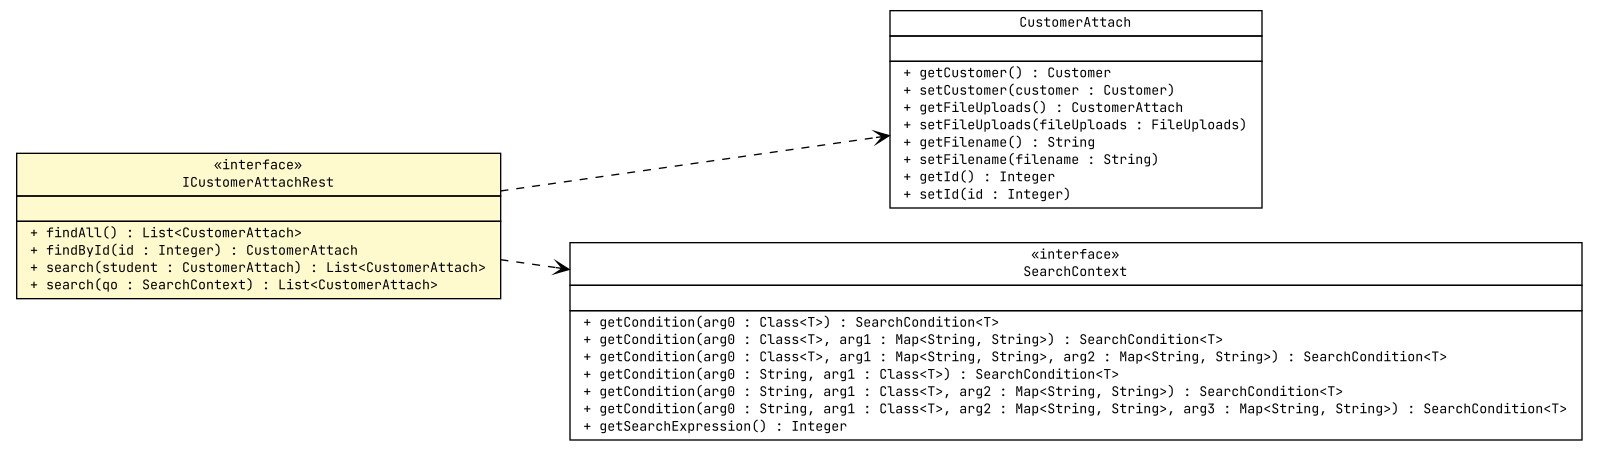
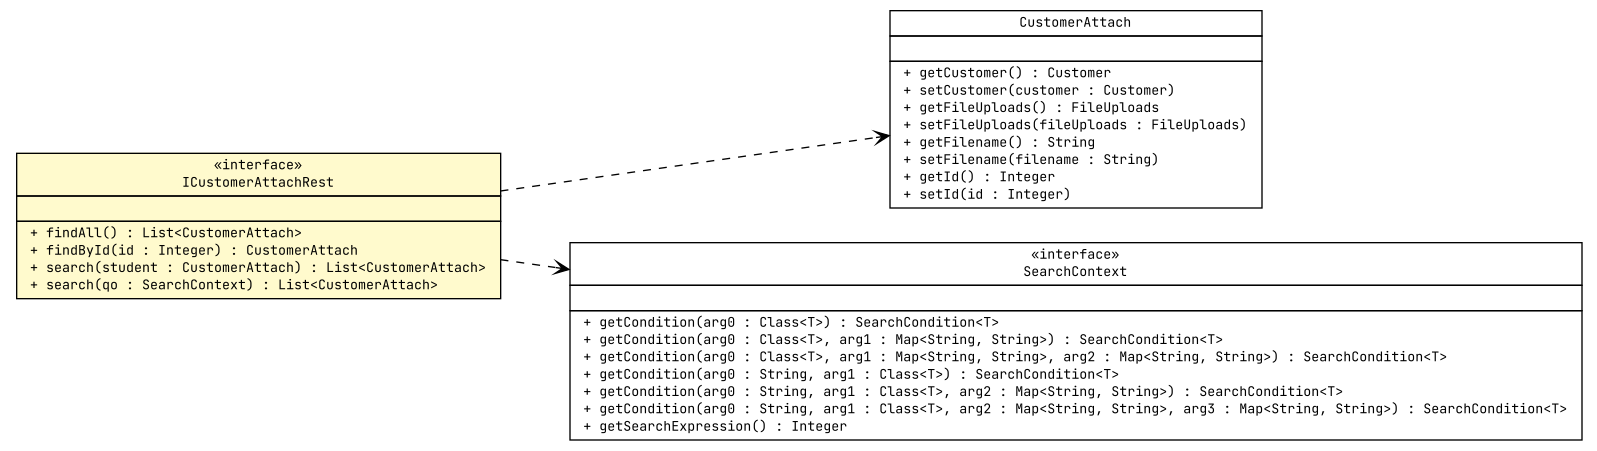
node "CustomerAttach": text "+ getFileUploads() : CustomerAttach" -> "+ getFileUploads() : FileUploads"
